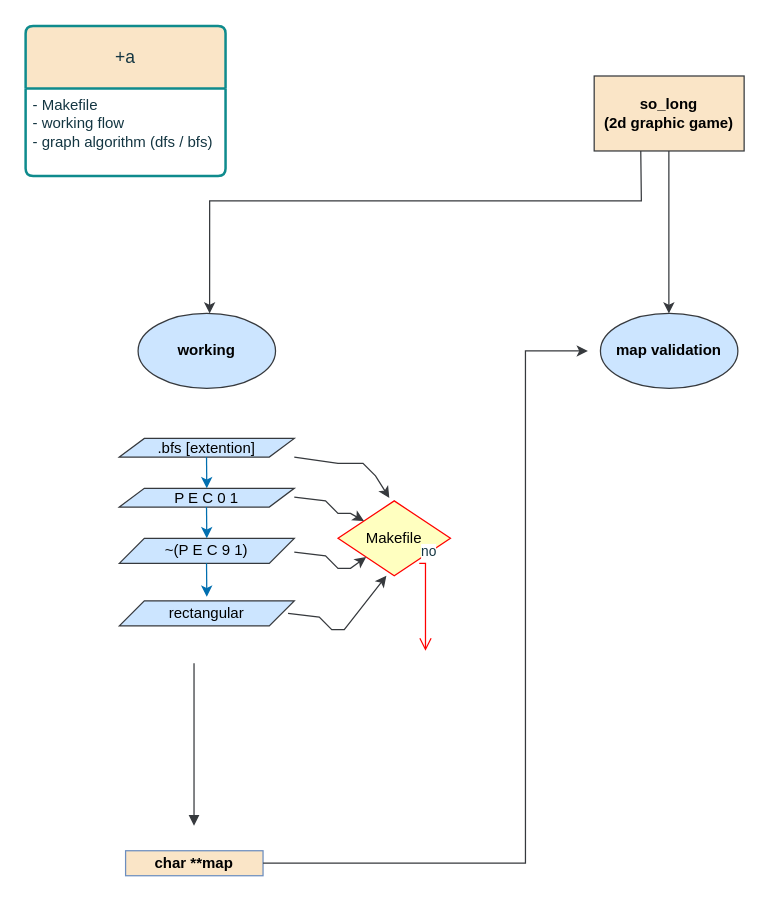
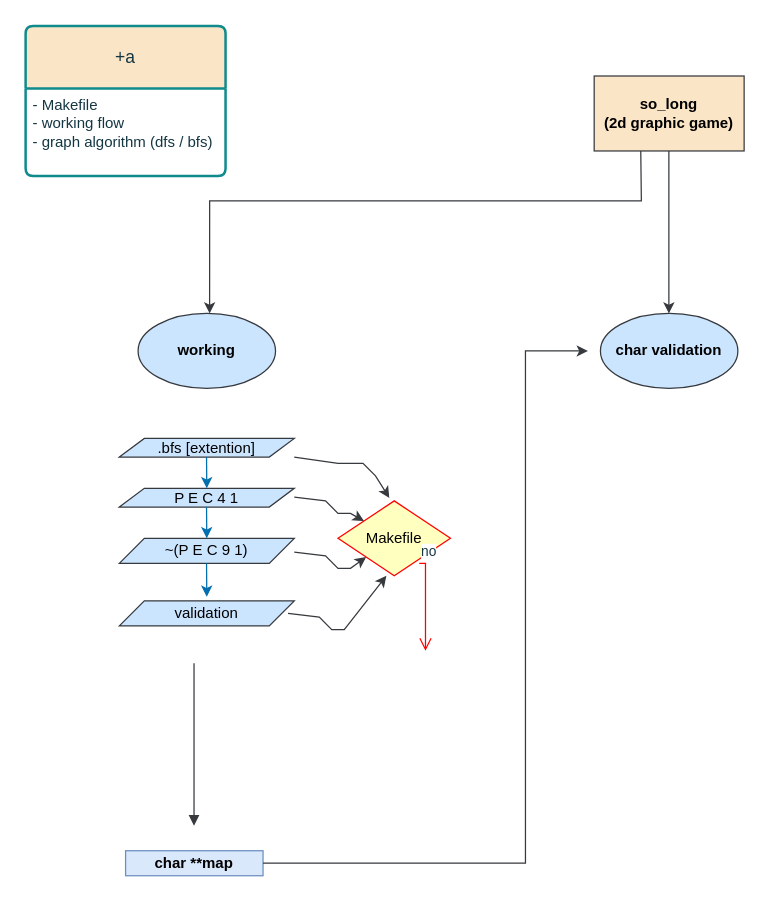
node "map validation": label "map validation" -> "char validation"
node "P E C 0 1": label "P E C 0 1" -> "P E C 4 1"
node "rectangular": label "rectangular" -> "validation"
node "char **map": fillcolor #fae5c7 -> #dae8fc
